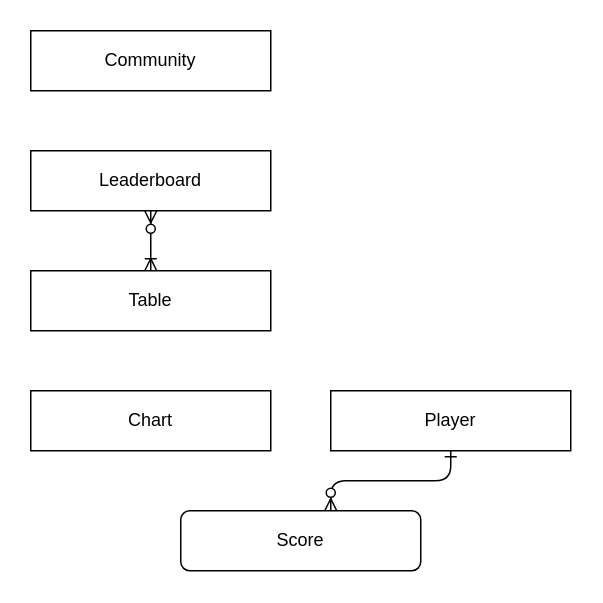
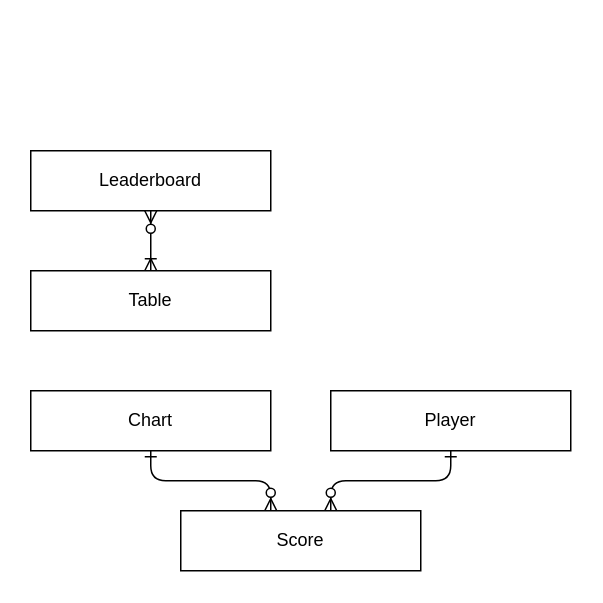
node "Community": removed
edge "Chart" -- "Score": added
node "Score": shape rounded rectangle -> rectangle
